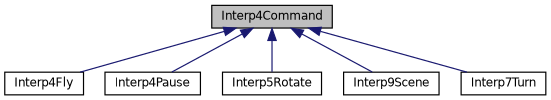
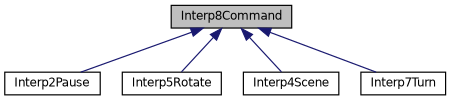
node "Interp4Command": label "Interp4Command" -> "Interp8Command"
node "Interp4Fly": removed
node "Interp4Pause": label "Interp4Pause" -> "Interp2Pause"
node "Interp9Scene": label "Interp9Scene" -> "Interp4Scene"
